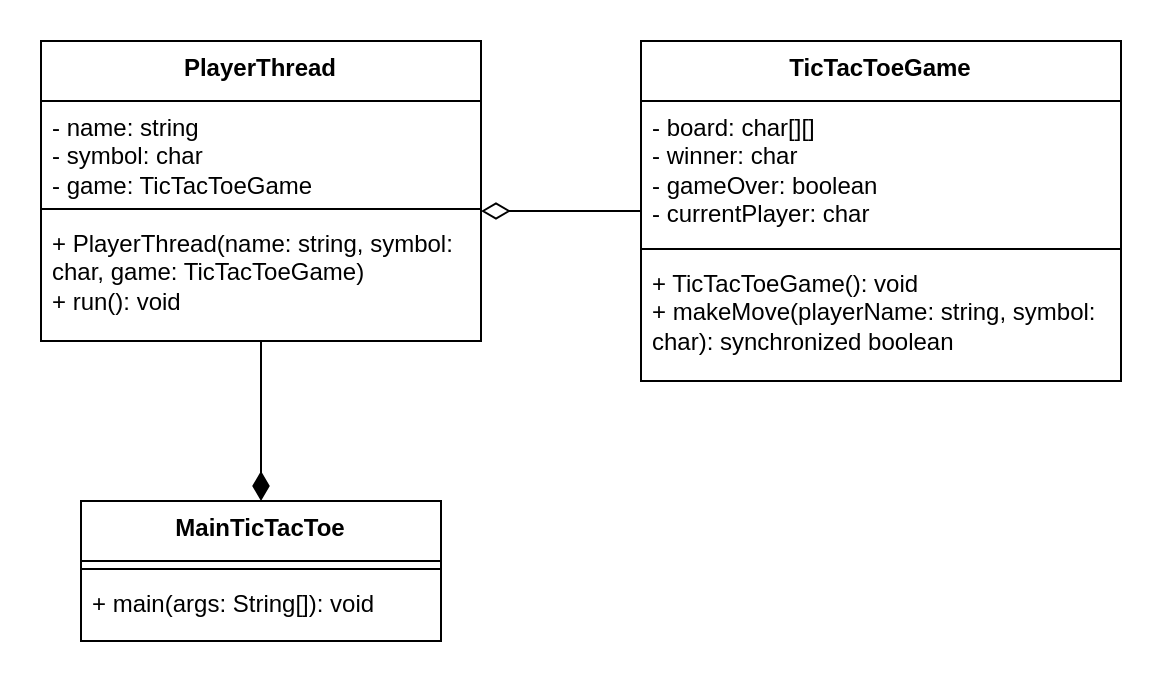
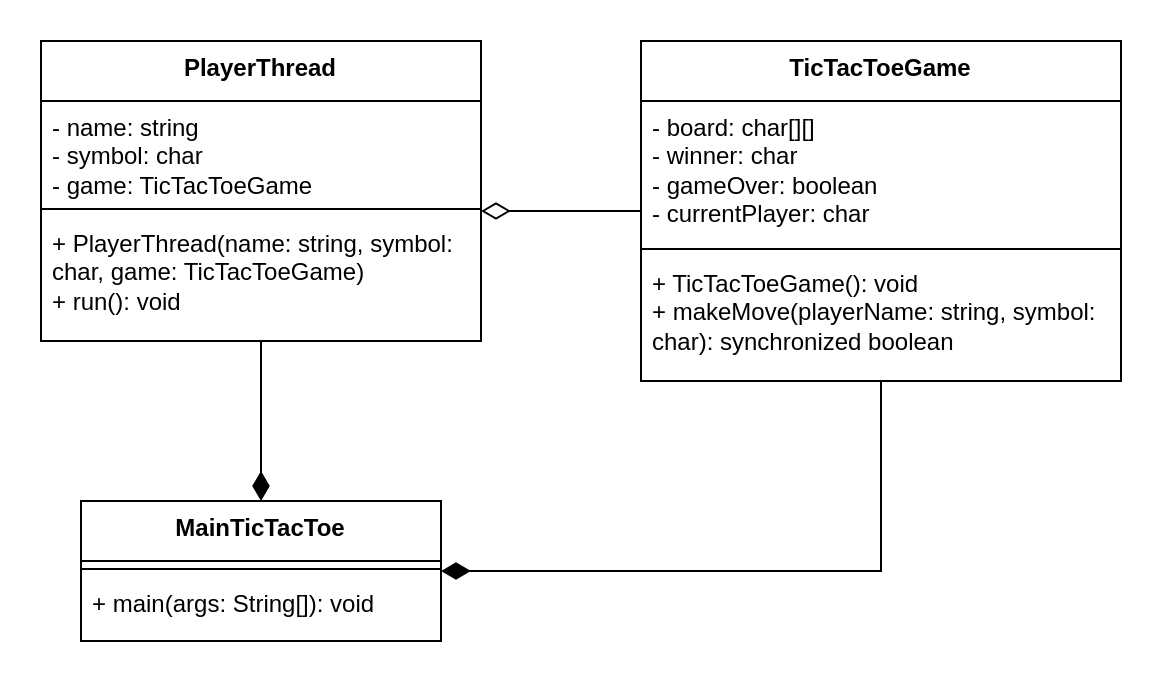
edge "TicTacToeGame" -> "MainTicTacToe": added
